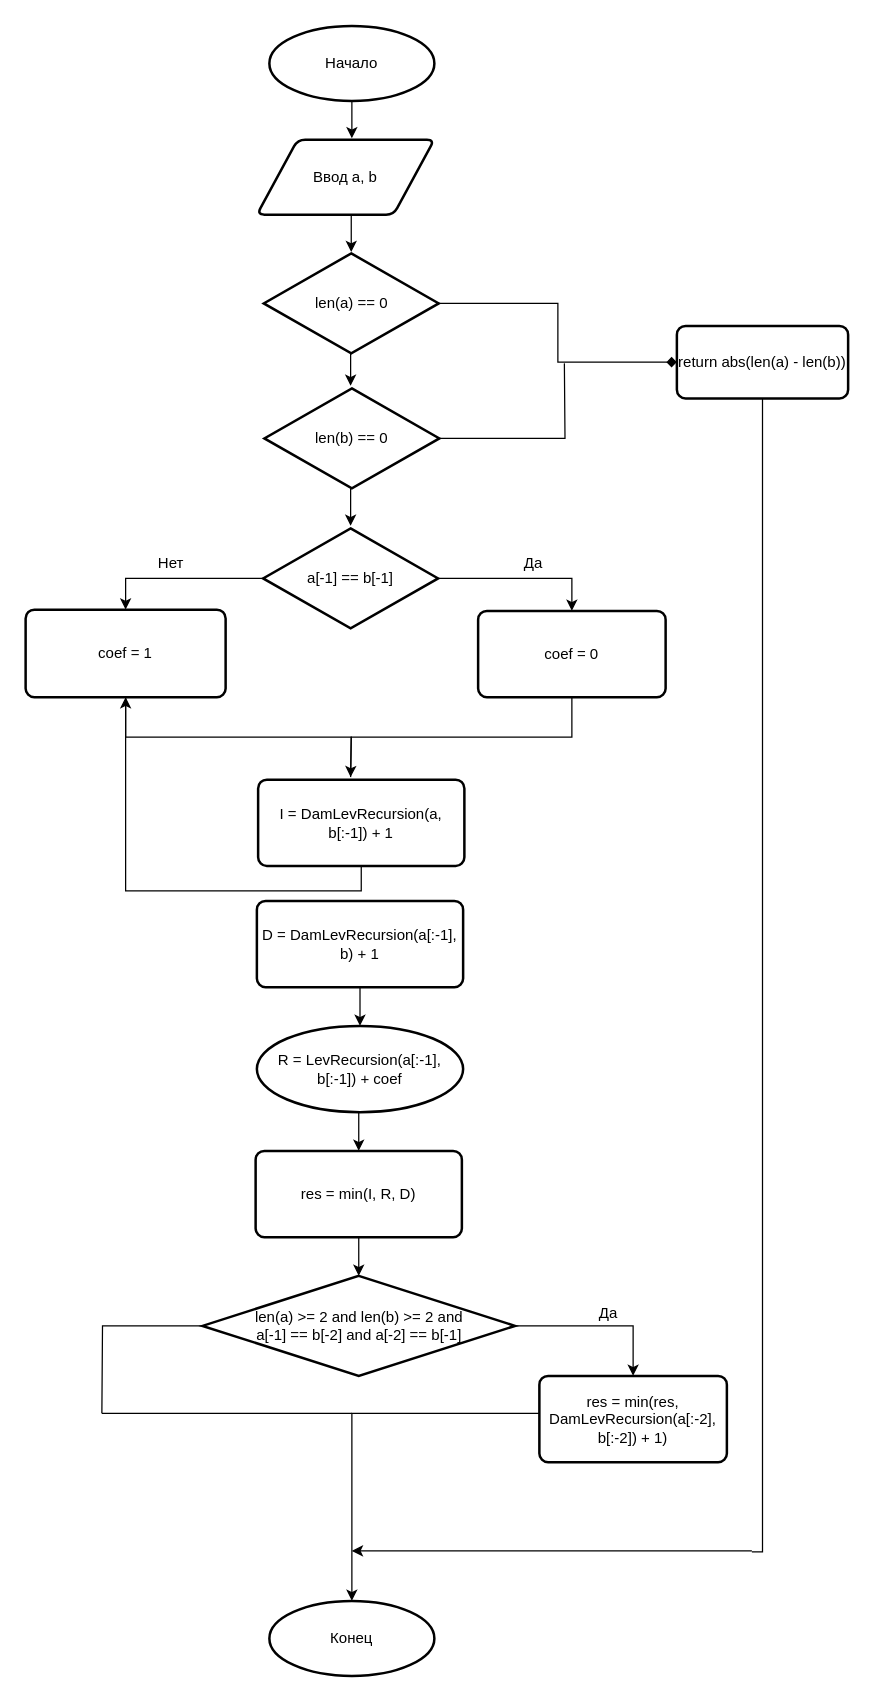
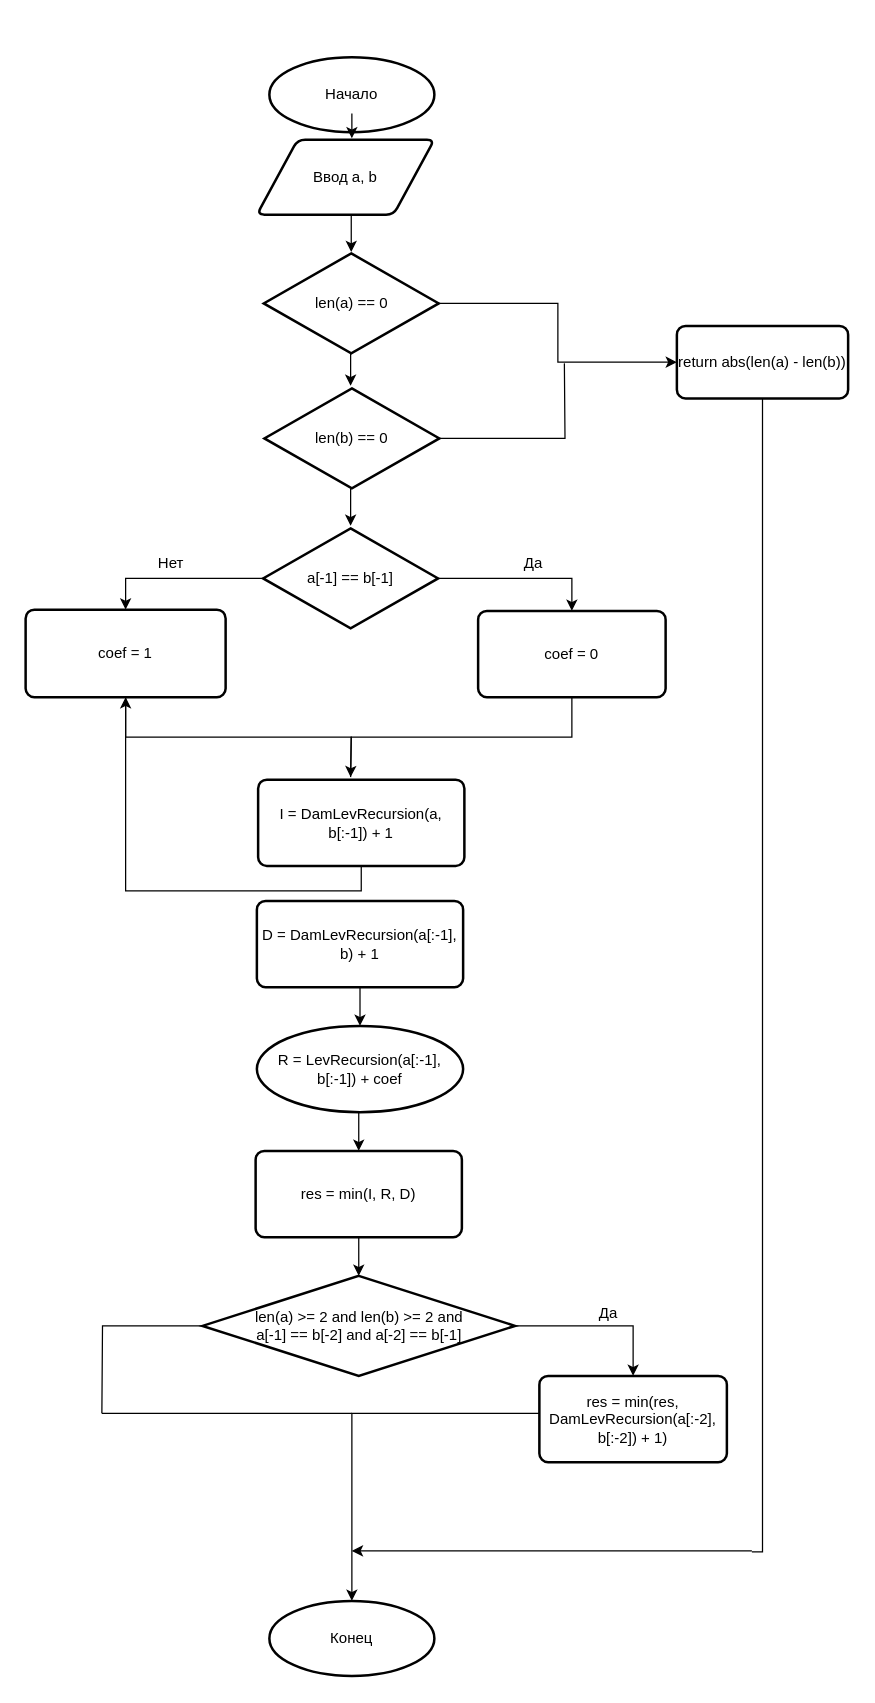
node "Начало": moved (352, 63) -> (352, 94)
edge "len(a) == 0" -> "return abs(len(a) - len(b))": arrowhead diamond -> classic
